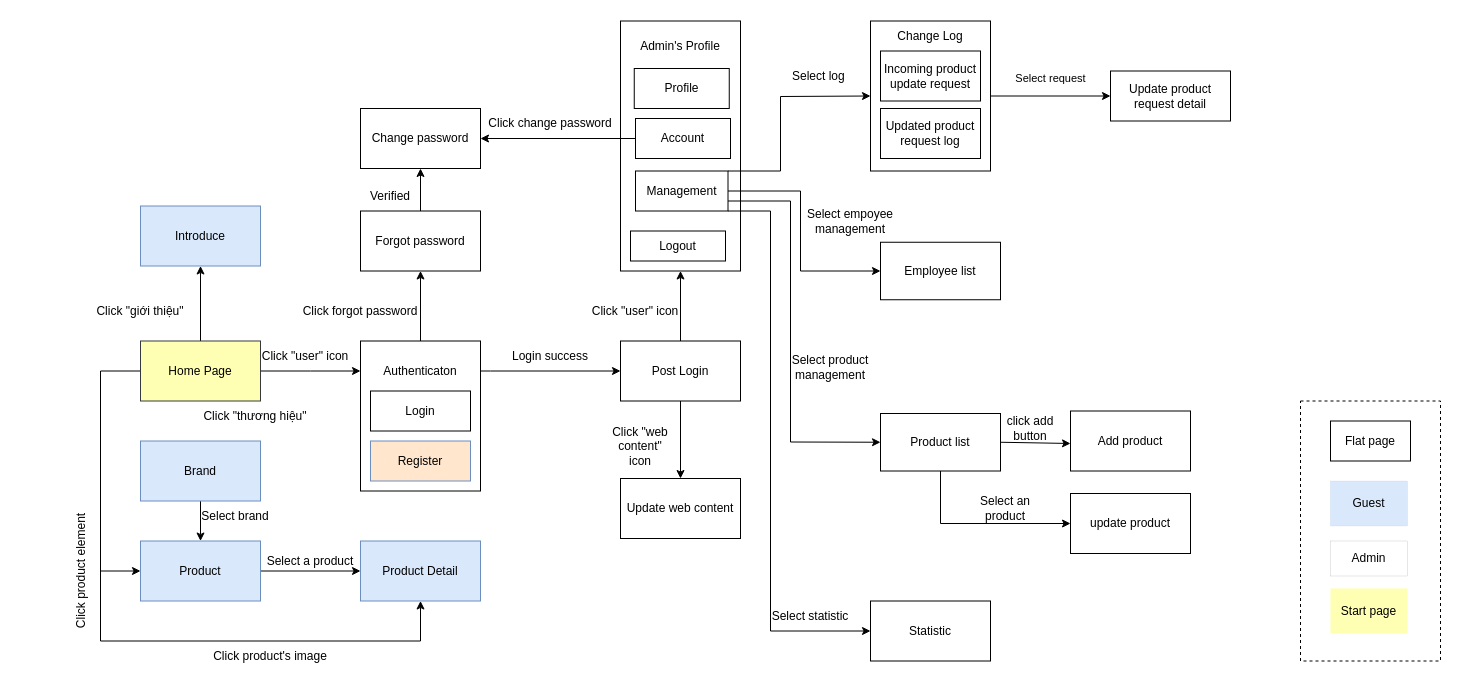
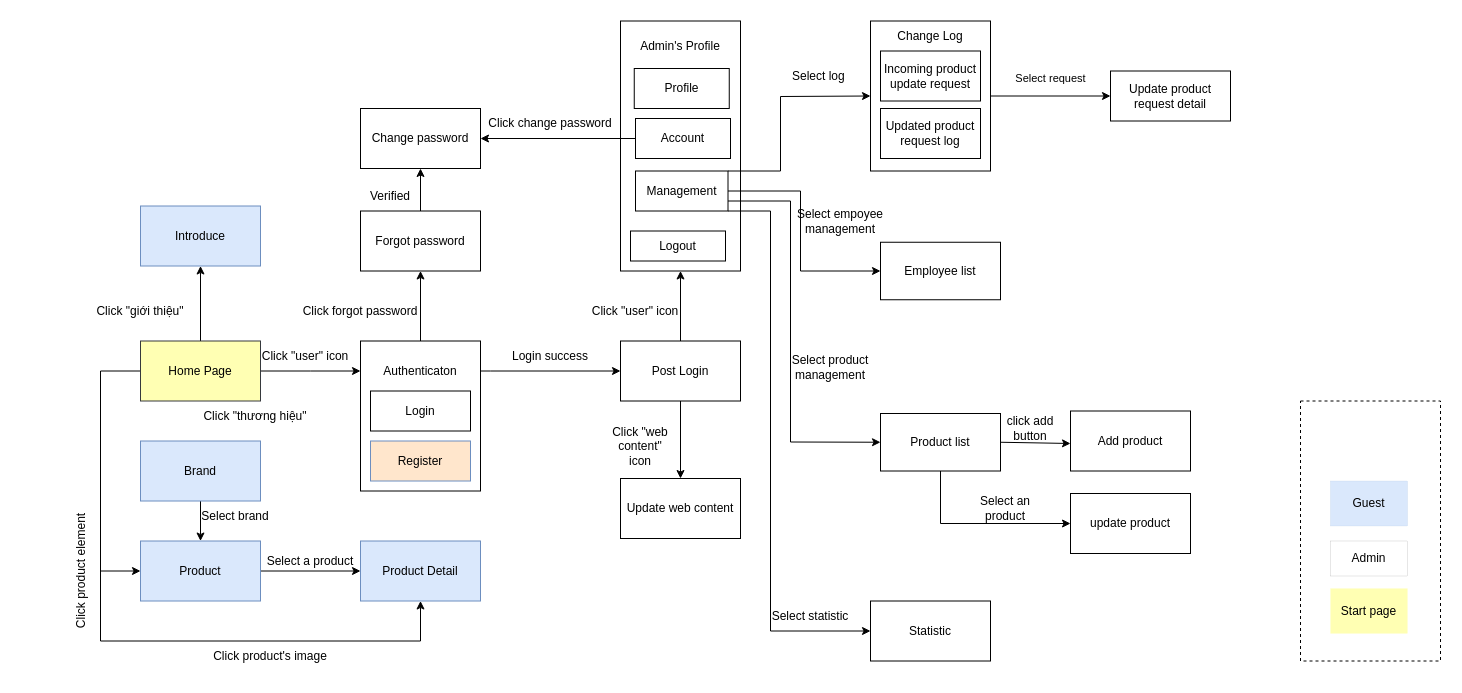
node "Select empoyee management": moved (851, 221) -> (841, 221)
node "Flat page": removed
